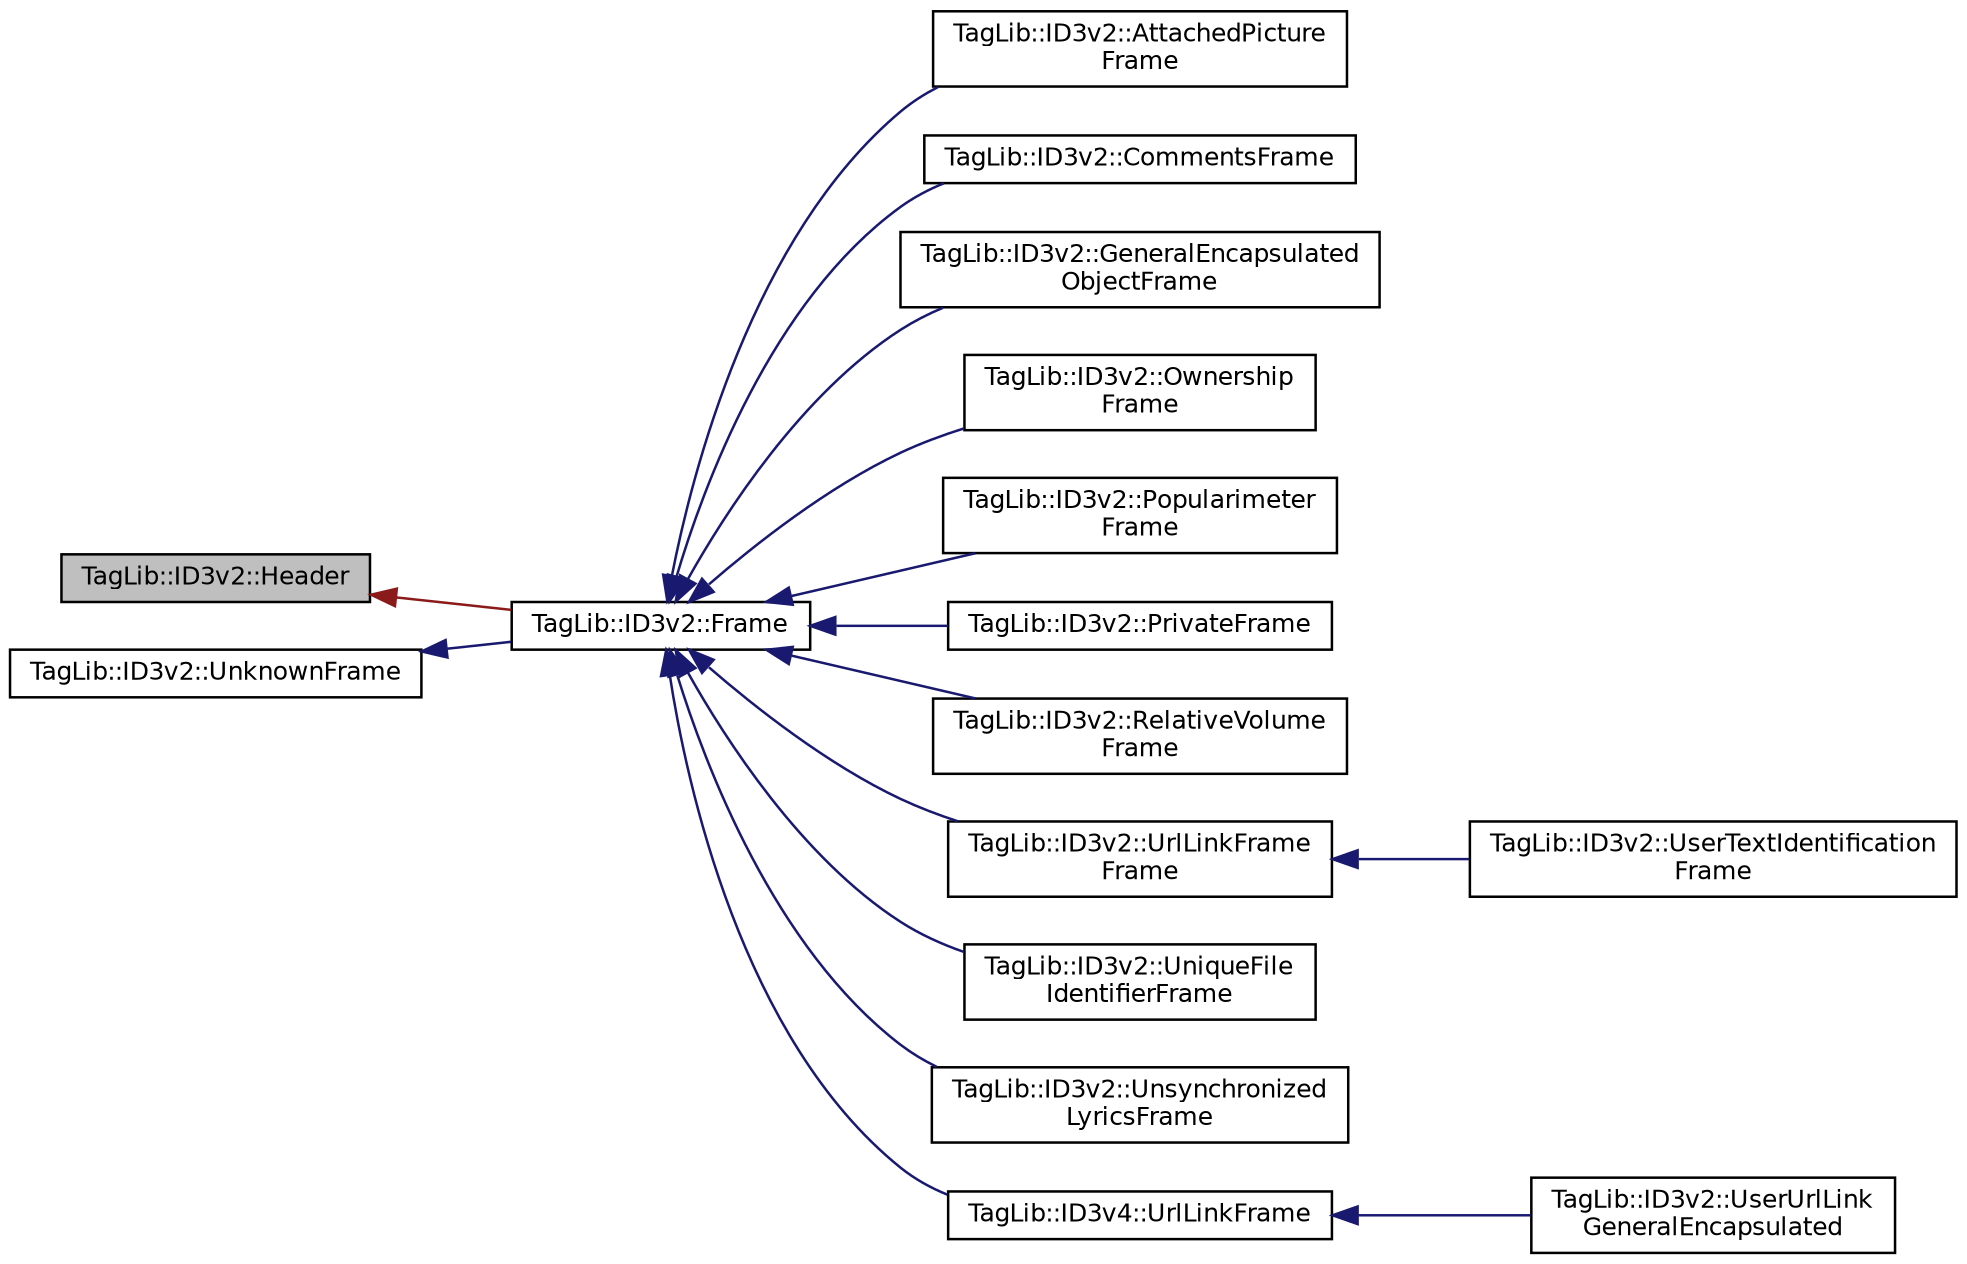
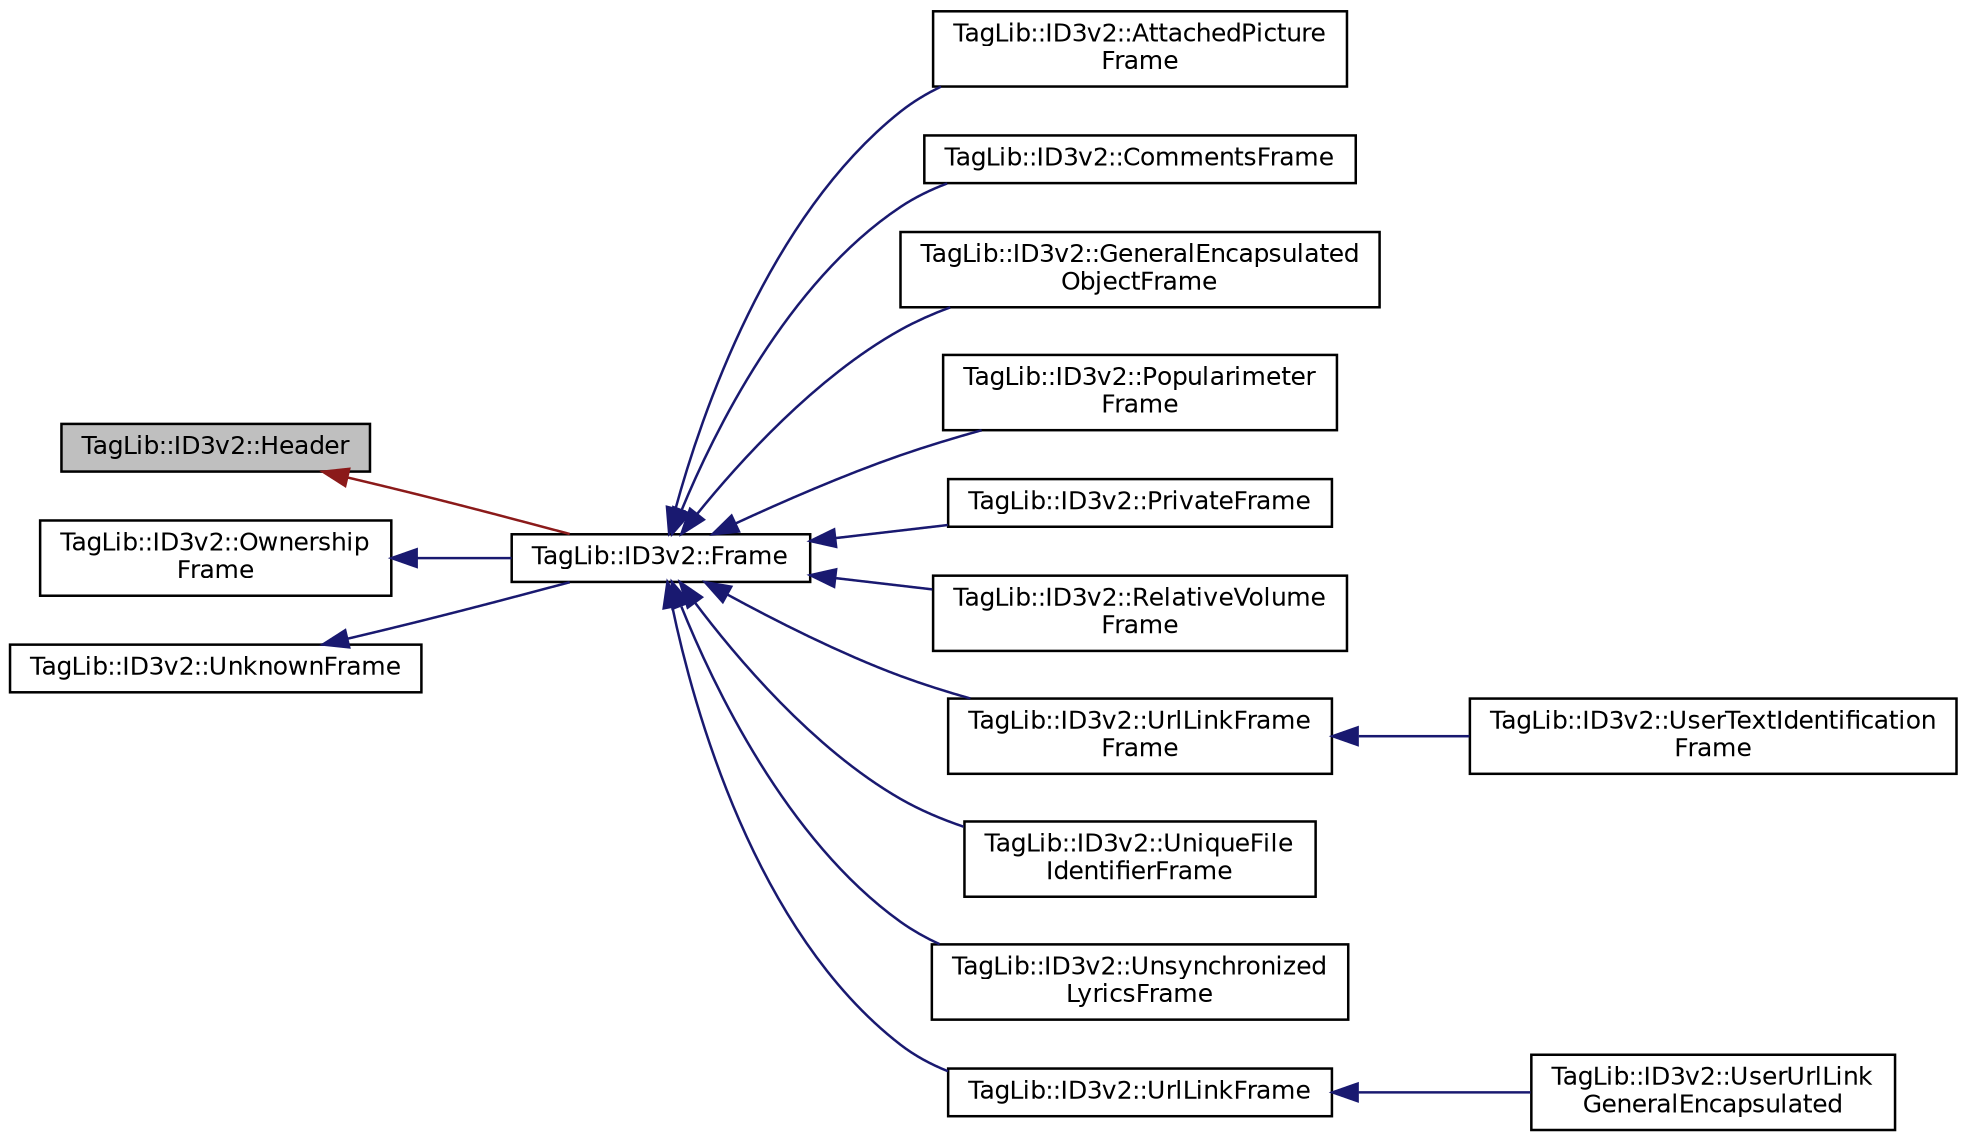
edge "TagLib::ID3v2::Ownership Frame" -> "TagLib::ID3v2::Frame": reversed
node "TagLib::ID3v4::UrlLinkFrame": label "TagLib::ID3v4::UrlLinkFrame" -> "TagLib::ID3v2::UrlLinkFrame"
